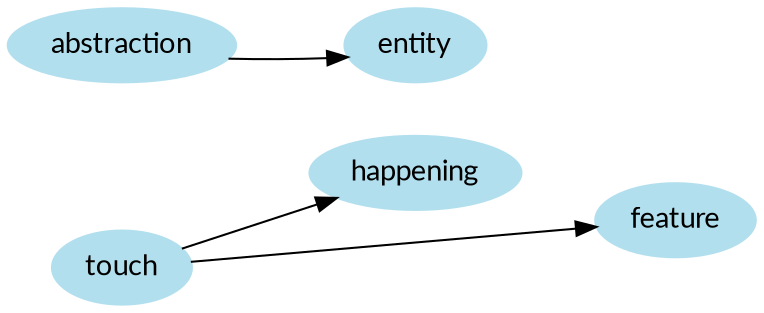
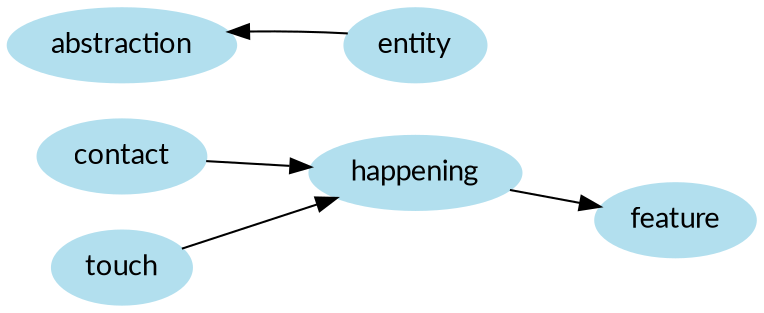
edge "abstraction" -> "entity": reversed
node "contact": added
edge "touch" -> "feature": now "happening" -> "feature"
